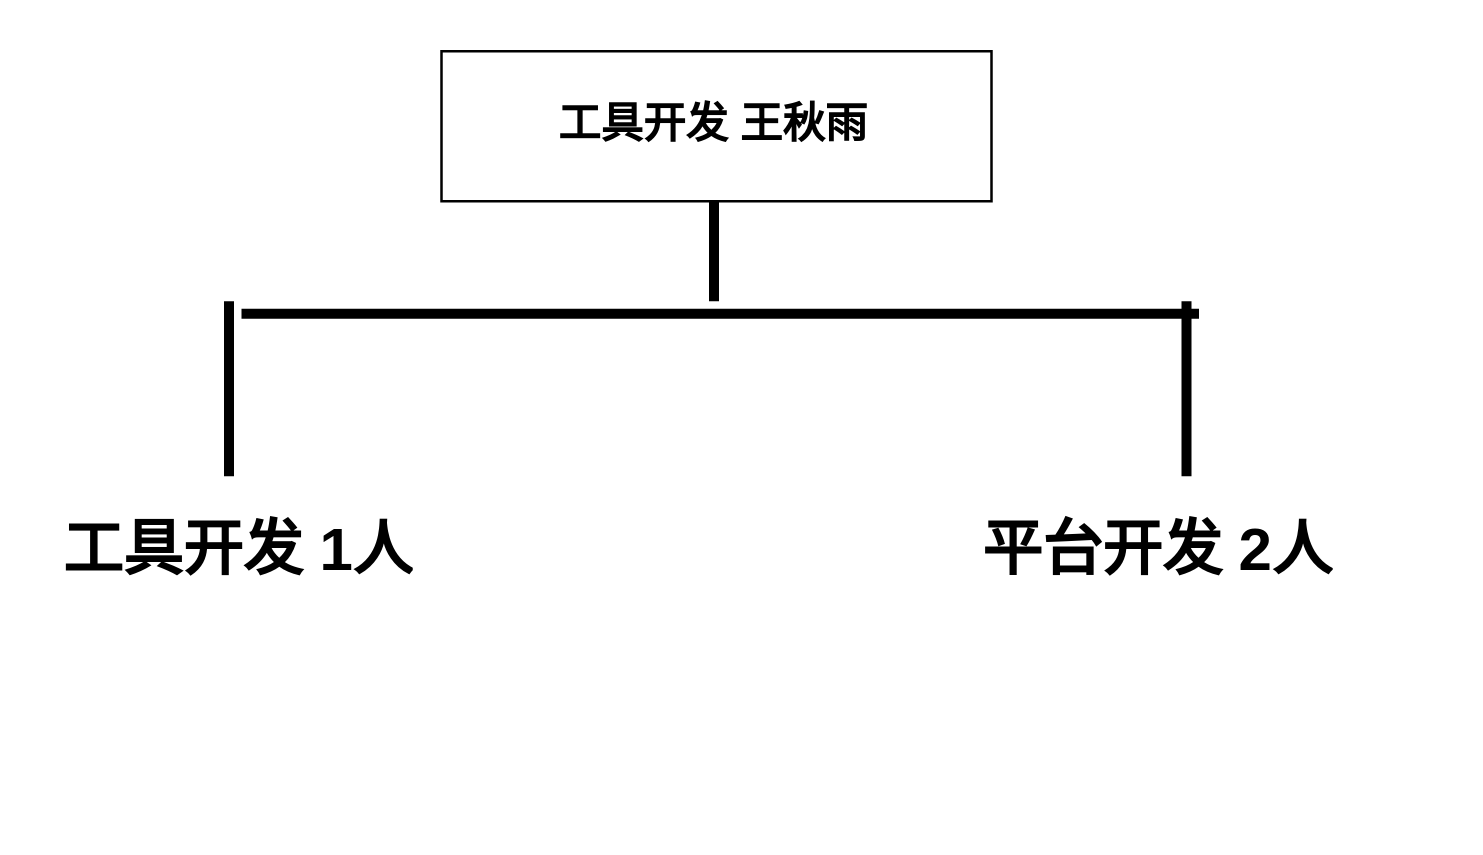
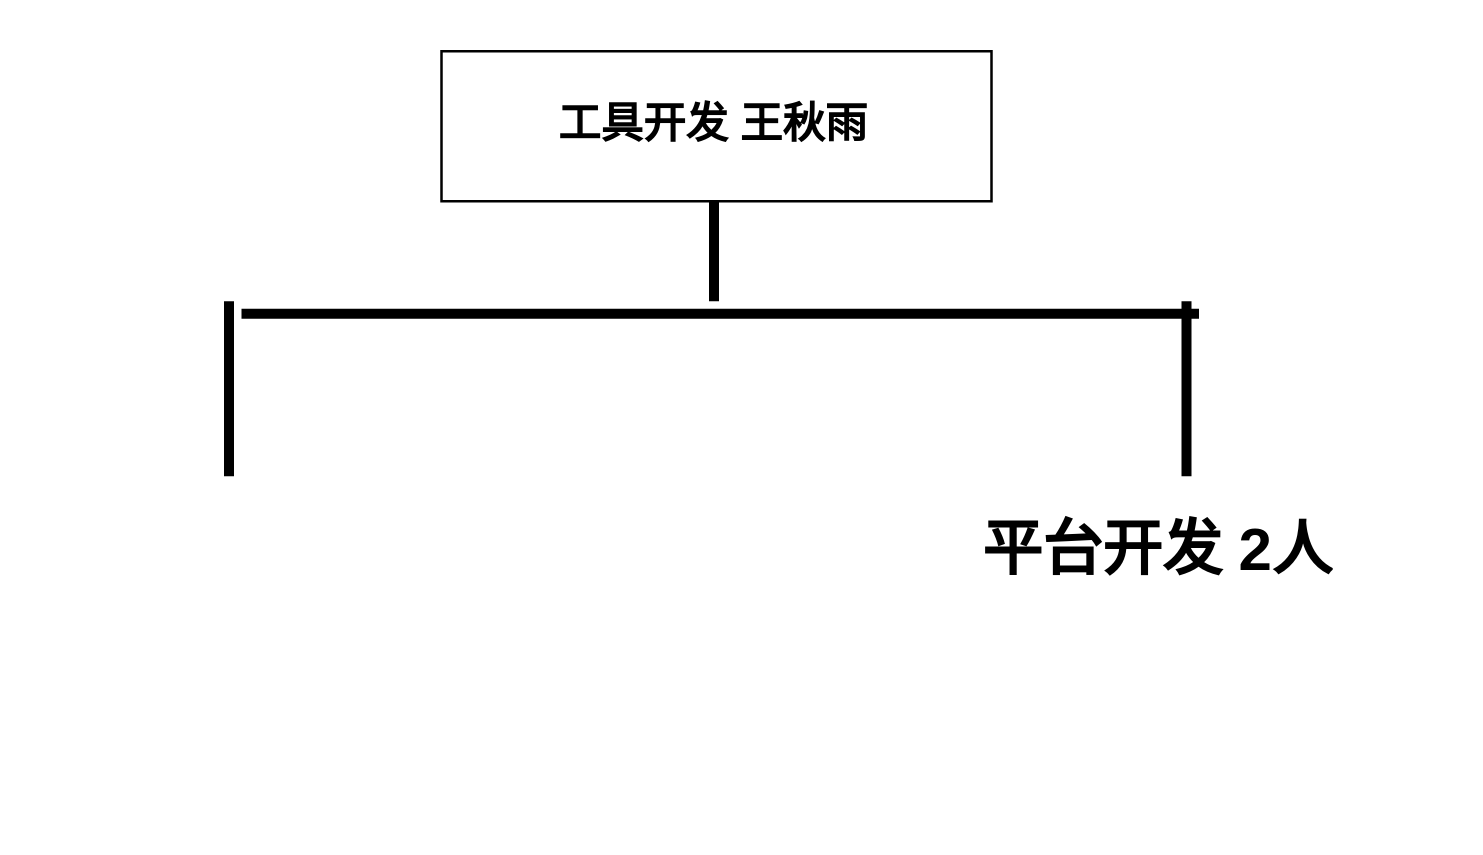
node "工具开发 1人": removed
